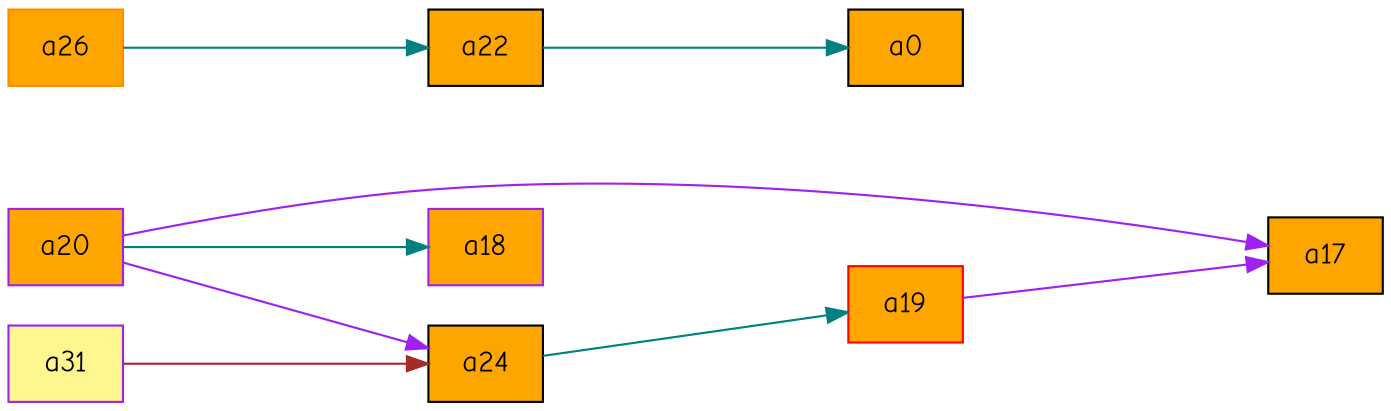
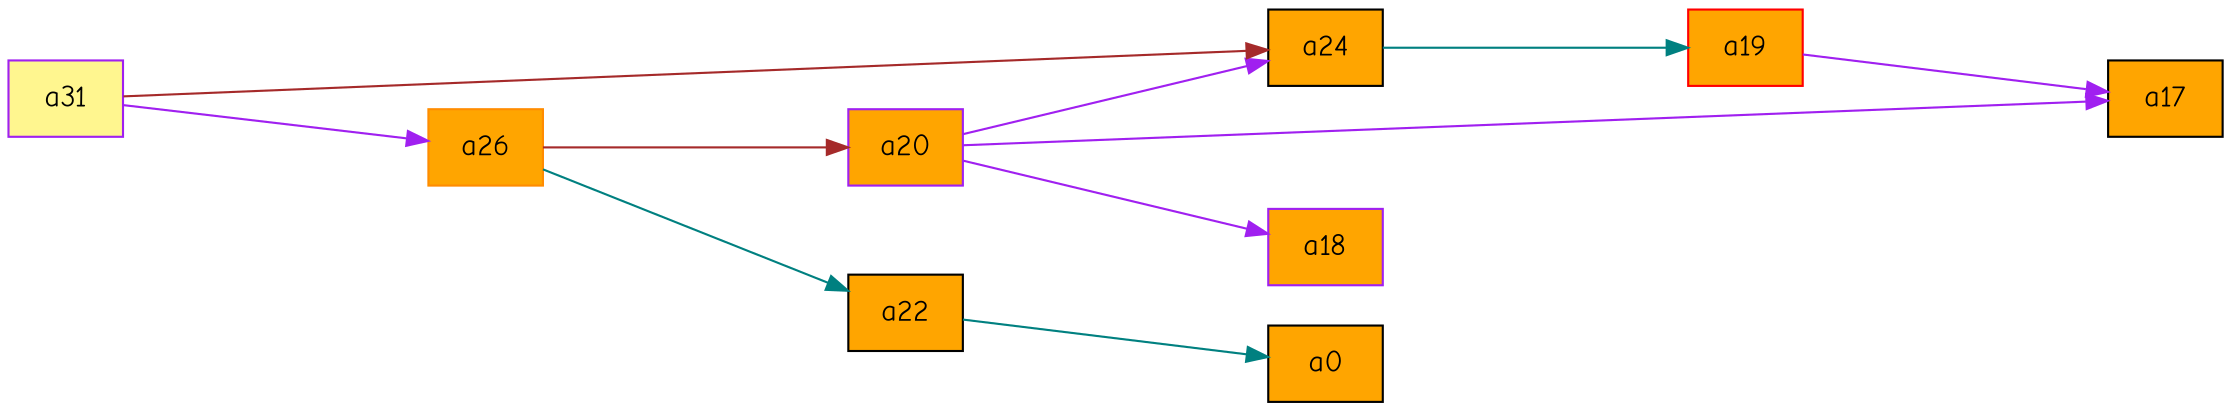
edge "a31" -> "a26": added
edge "a26" -> "a20": added
edge "a20" -> "a18": color teal -> purple
